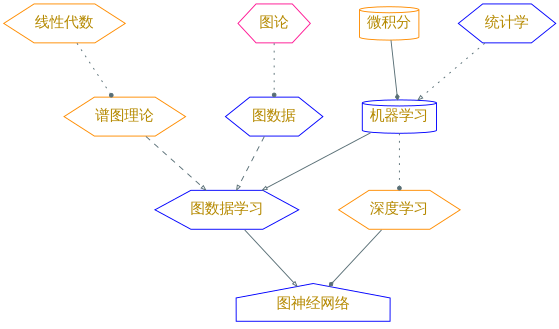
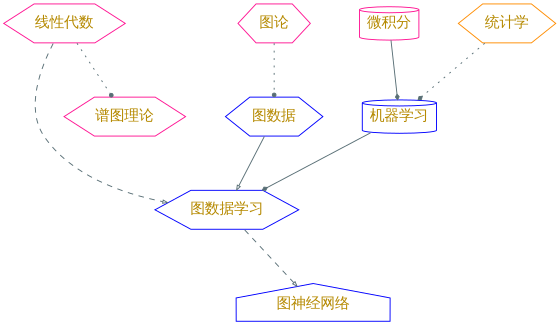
node "线性代数": color darkorange -> deeppink
node "微积分": color darkorange -> deeppink
node "统计学": color blue -> darkorange
edge "统计学" -> "机器学习": arrowhead onormal -> diamond
node "谱图理论": color darkorange -> deeppink
edge "机器学习" -> "图数据学习": arrowhead onormal -> diamond
edge "图数据" -> "图数据学习": style dashed -> solid
edge "谱图理论" -> "图数据学习": now "线性代数" -> "图数据学习"
node "深度学习": removed
edge "图数据学习" -> "图神经网络": style solid -> dashed
